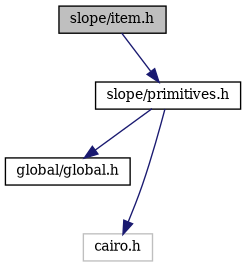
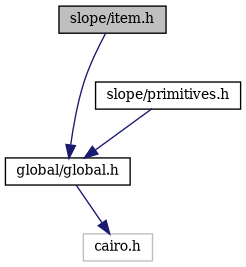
edge "slope/item.h" -> "slope/primitives.h": now "slope/item.h" -> "global/global.h"
edge "slope/primitives.h" -> "cairo.h": now "global/global.h" -> "cairo.h"
